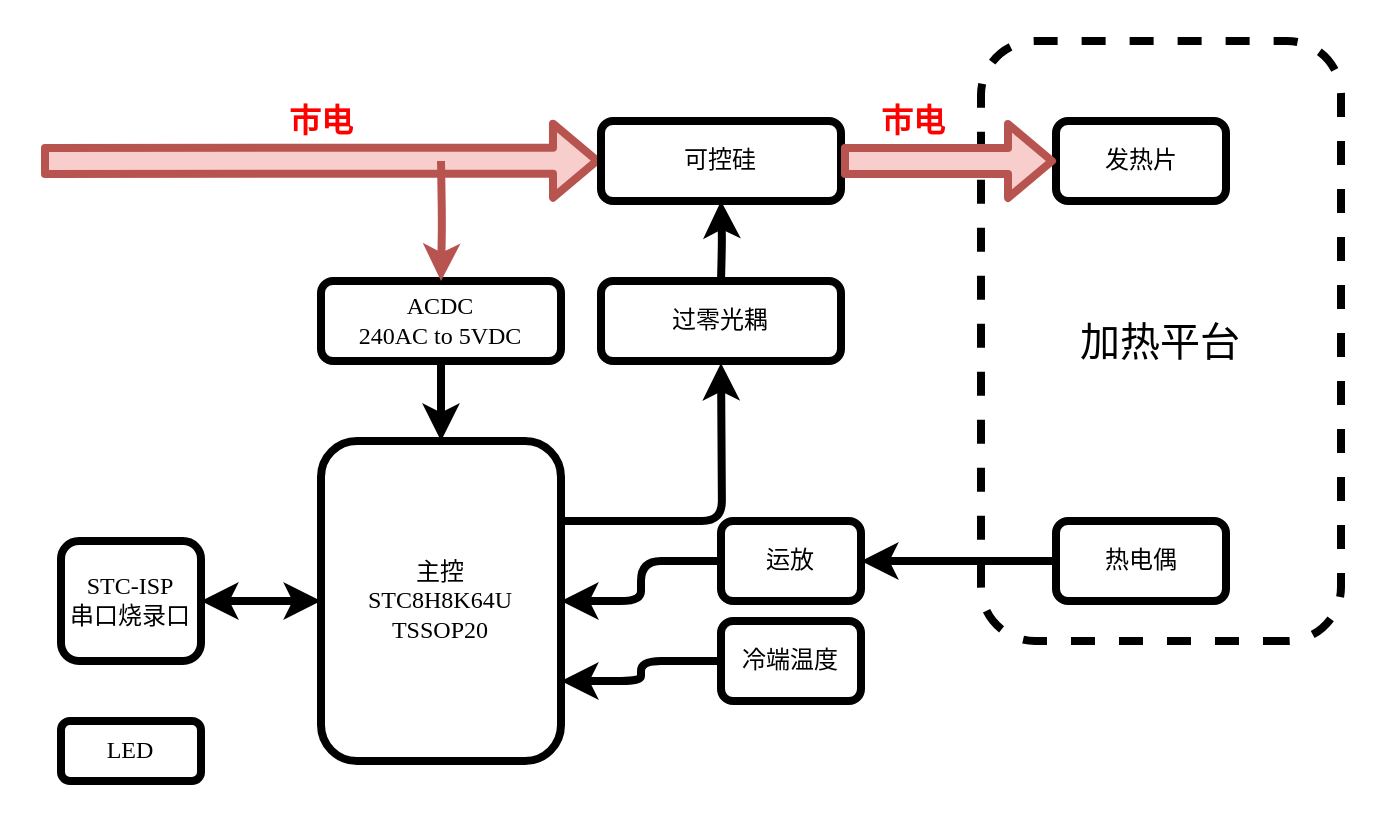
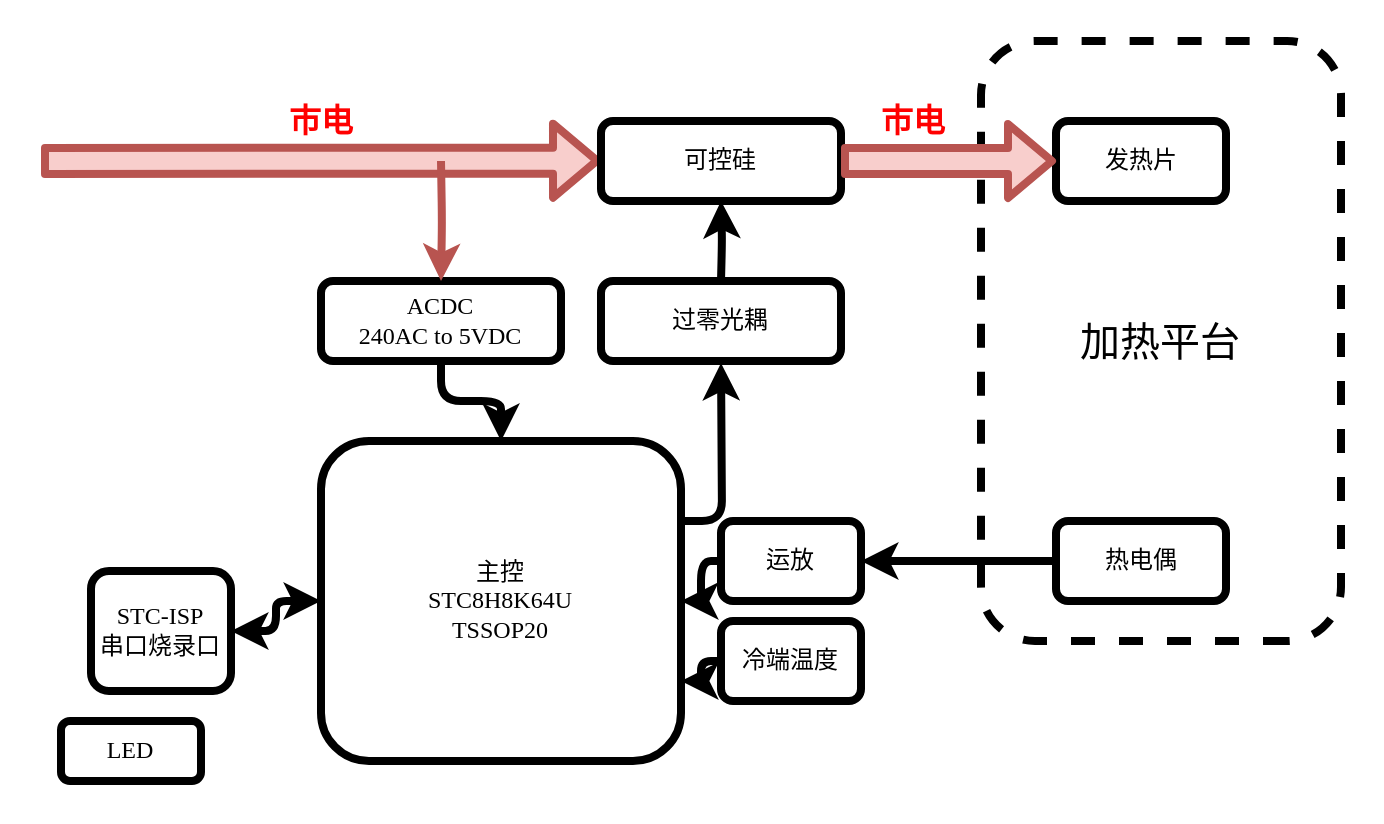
node "STC-ISP 串口烧录口": moved (131, 601) -> (161, 631)
node "主控 STC8H8K64U TSSOP20": size 240x320 -> 360x320
